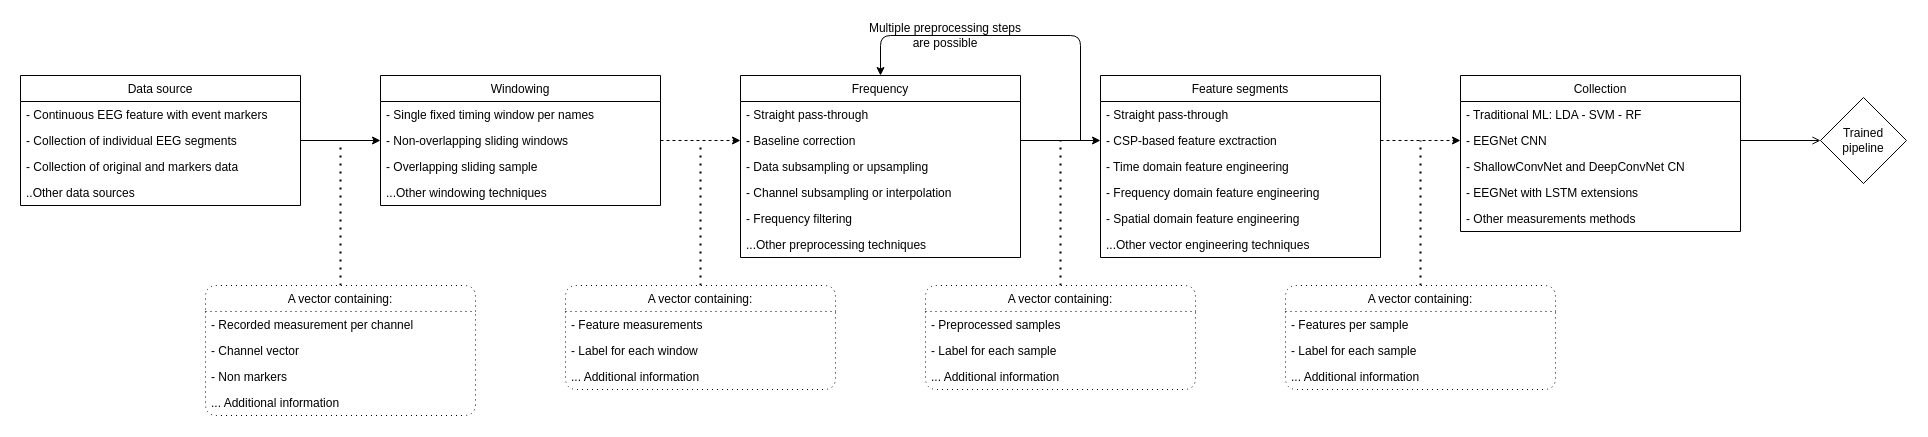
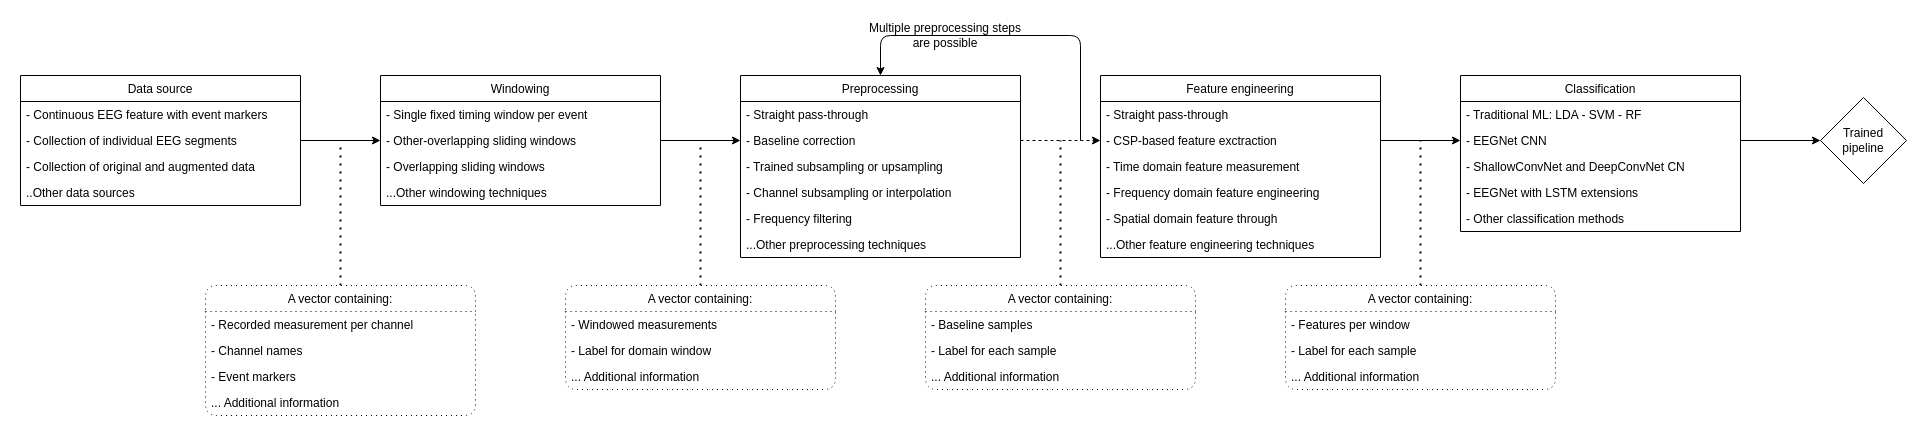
node "Frequency": label "Frequency" -> "Preprocessing"
node "Feature segments": label "Feature segments" -> "Feature engineering"
node "Collection": label "Collection" -> "Classification"
node "- Single fixed timing window per names": label "- Single fixed timing window per names" -> "- Single fixed timing window per event"
node "- Non-overlapping sliding windows": label "- Non-overlapping sliding windows" -> "- Other-overlapping sliding windows"
edge "Windowing" -> "- Baseline correction": style dashed -> solid
edge "- Baseline correction" -> "- CSP-based feature exctraction": style solid -> dashed
edge "- CSP-based feature exctraction" -> "- EEGNet CNN": style dashed -> solid
edge "- EEGNet CNN" -> "Trained pipeline": arrowhead open -> classic
node "- Collection of original and markers data": label "- Collection of original and markers data" -> "- Collection of original and augmented data"
node "- Overlapping sliding sample": label "- Overlapping sliding sample" -> "- Overlapping sliding windows"
node "- Data subsampling or upsampling": label "- Data subsampling or upsampling" -> "- Trained subsampling or upsampling"
node "- Time domain feature engineering": label "- Time domain feature engineering" -> "- Time domain feature measurement"
node "- Spatial domain feature engineering": label "- Spatial domain feature engineering" -> "- Spatial domain feature through"
node "- Other measurements methods": label "- Other measurements methods" -> "- Other classification methods"
node "...Other vector engineering techniques": label "...Other vector engineering techniques" -> "...Other feature engineering techniques"
node "- Feature measurements": label "- Feature measurements" -> "- Windowed measurements"
node "- Preprocessed samples": label "- Preprocessed samples" -> "- Baseline samples"
node "- Features per sample": label "- Features per sample" -> "- Features per window"
node "- Channel vector": label "- Channel vector" -> "- Channel names"
node "- Label for each window": label "- Label for each window" -> "- Label for domain window"
node "- Non markers": label "- Non markers" -> "- Event markers"
